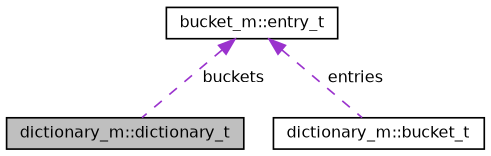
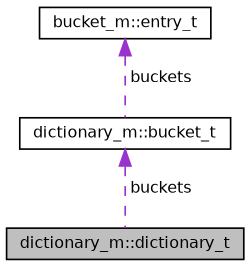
edge "dictionary_m::bucket_t" -> "bucket_m::entry_t": label " entries" -> " buckets"
edge "dictionary_m::dictionary_t" -> "bucket_m::entry_t": now "dictionary_m::dictionary_t" -> "dictionary_m::bucket_t"
